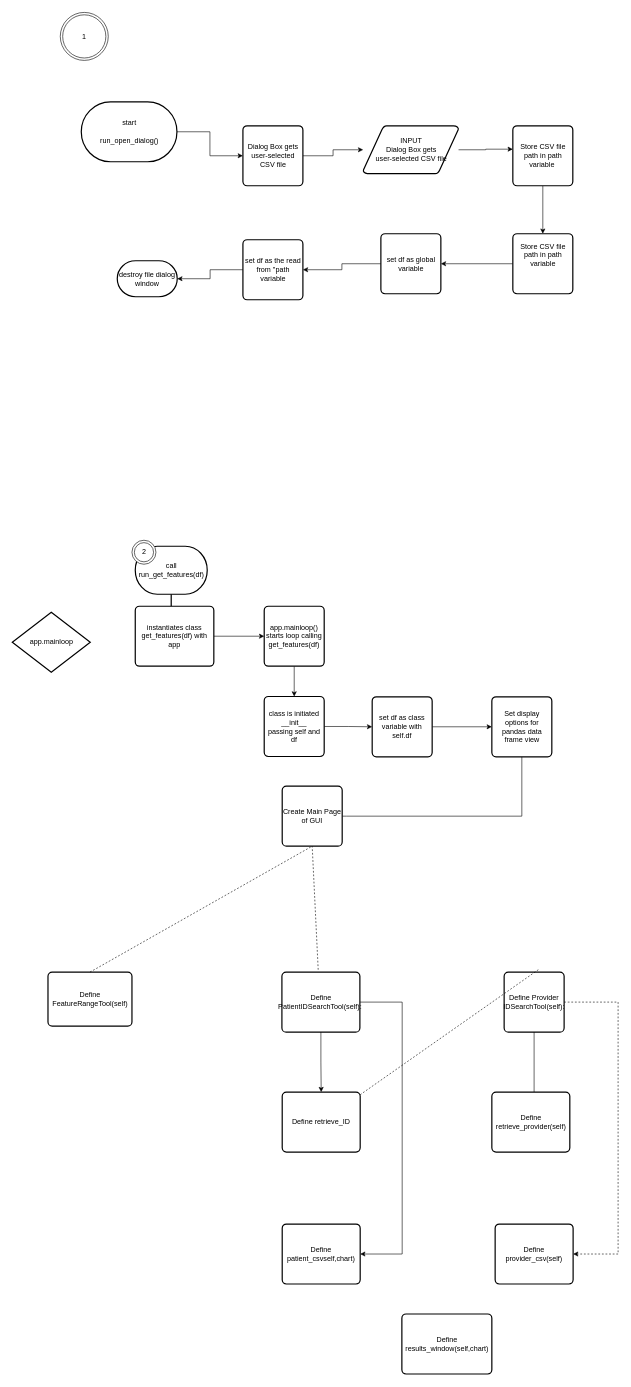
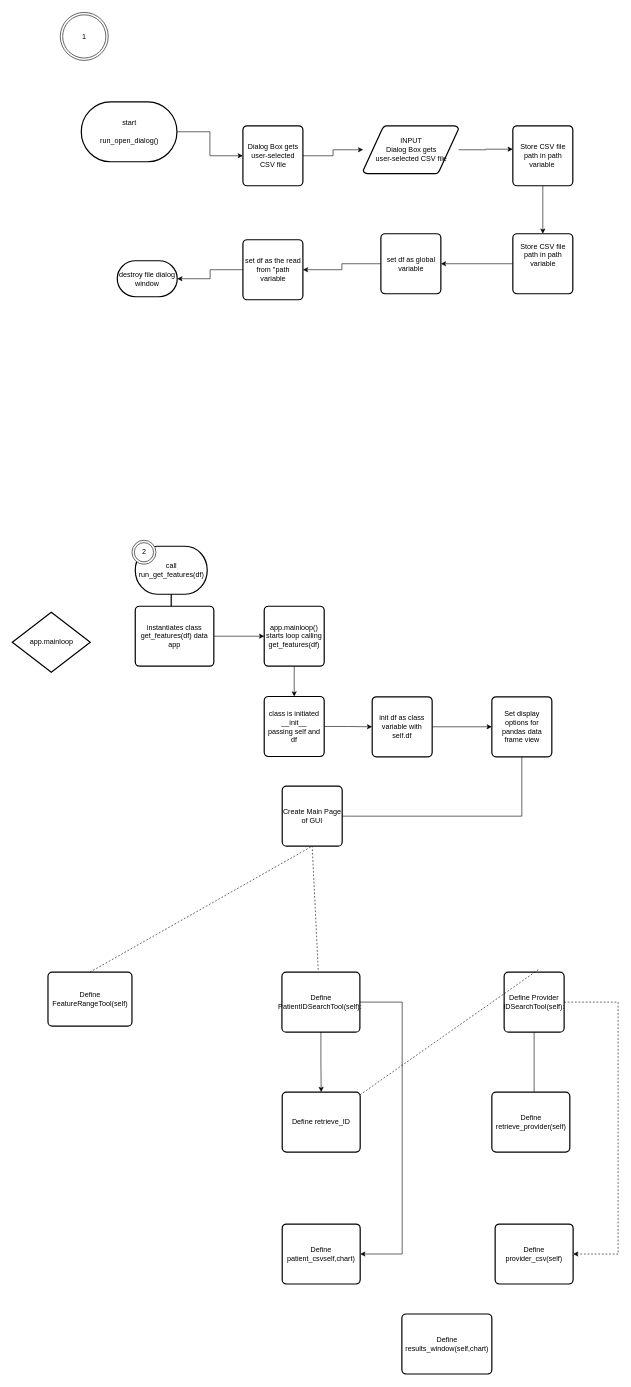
node "instantiates class get_features(df) with app": label "instantiates class get_features(df) with app" -> "instantiates class get_features(df) data app"
node "set df as class variable with self.df": label "set df as class variable with self.df" -> "init df as class variable with self.df"
